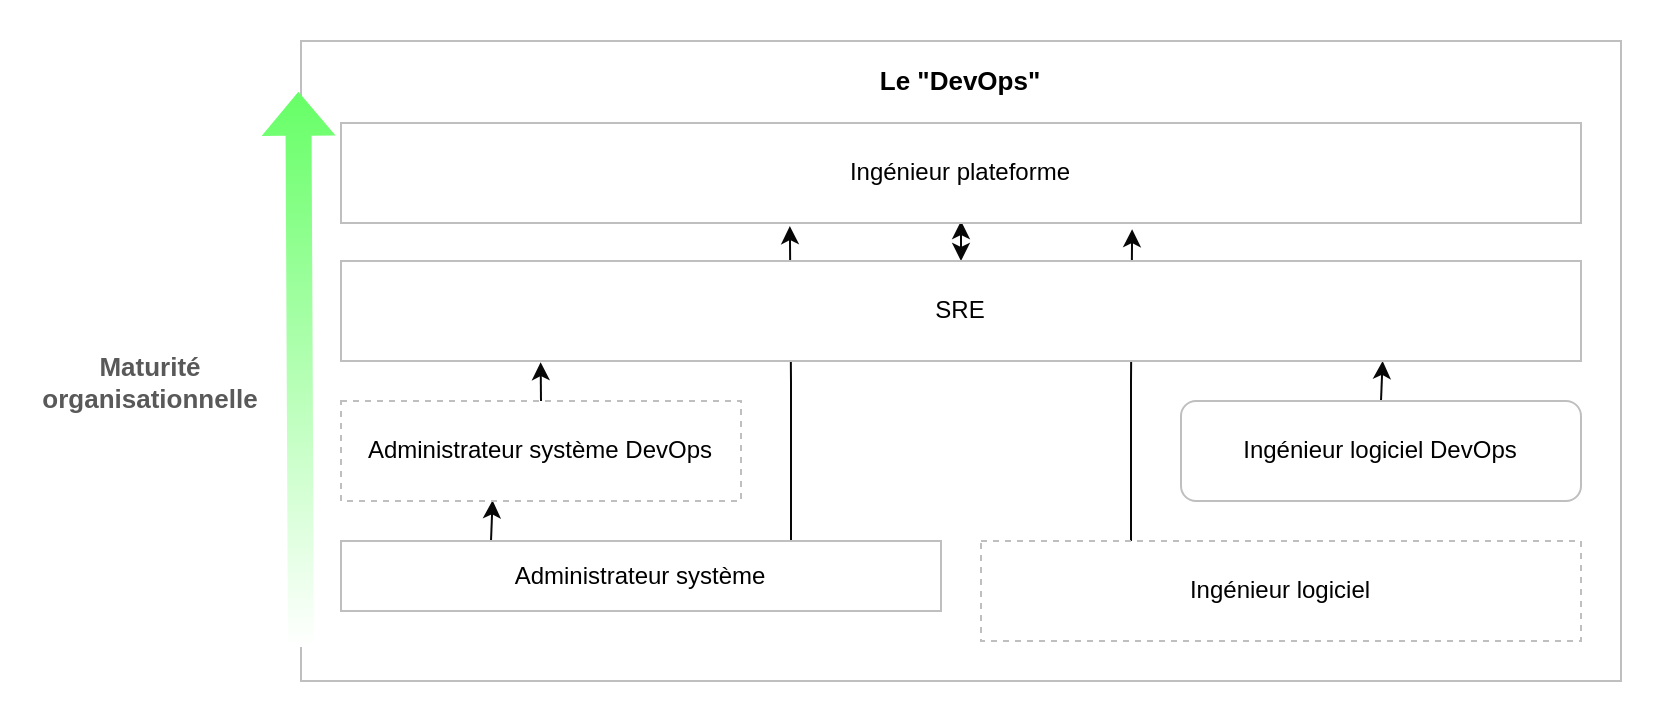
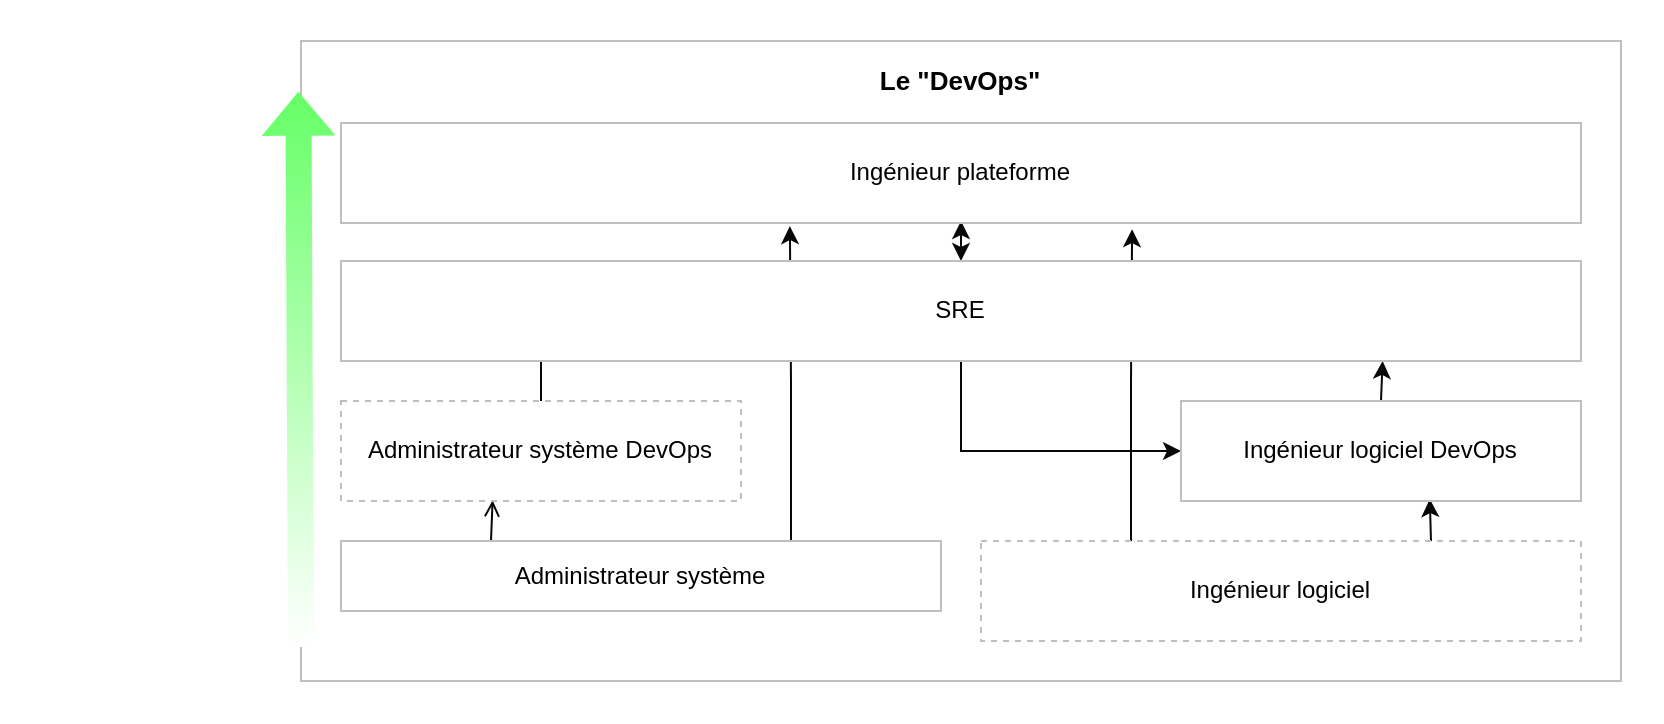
edge "Administrateur système DevOps" -> "SRE": now "Administrateur système DevOps" -> "Ingénieur logiciel DevOps"
node "Maturité organisationnelle": removed
node "Ingénieur logiciel DevOps": shape rounded rectangle -> rectangle
edge "Administrateur système" -> "Administrateur système DevOps": arrowhead classic -> open
edge "Ingénieur logiciel" -> "Ingénieur logiciel DevOps": added
